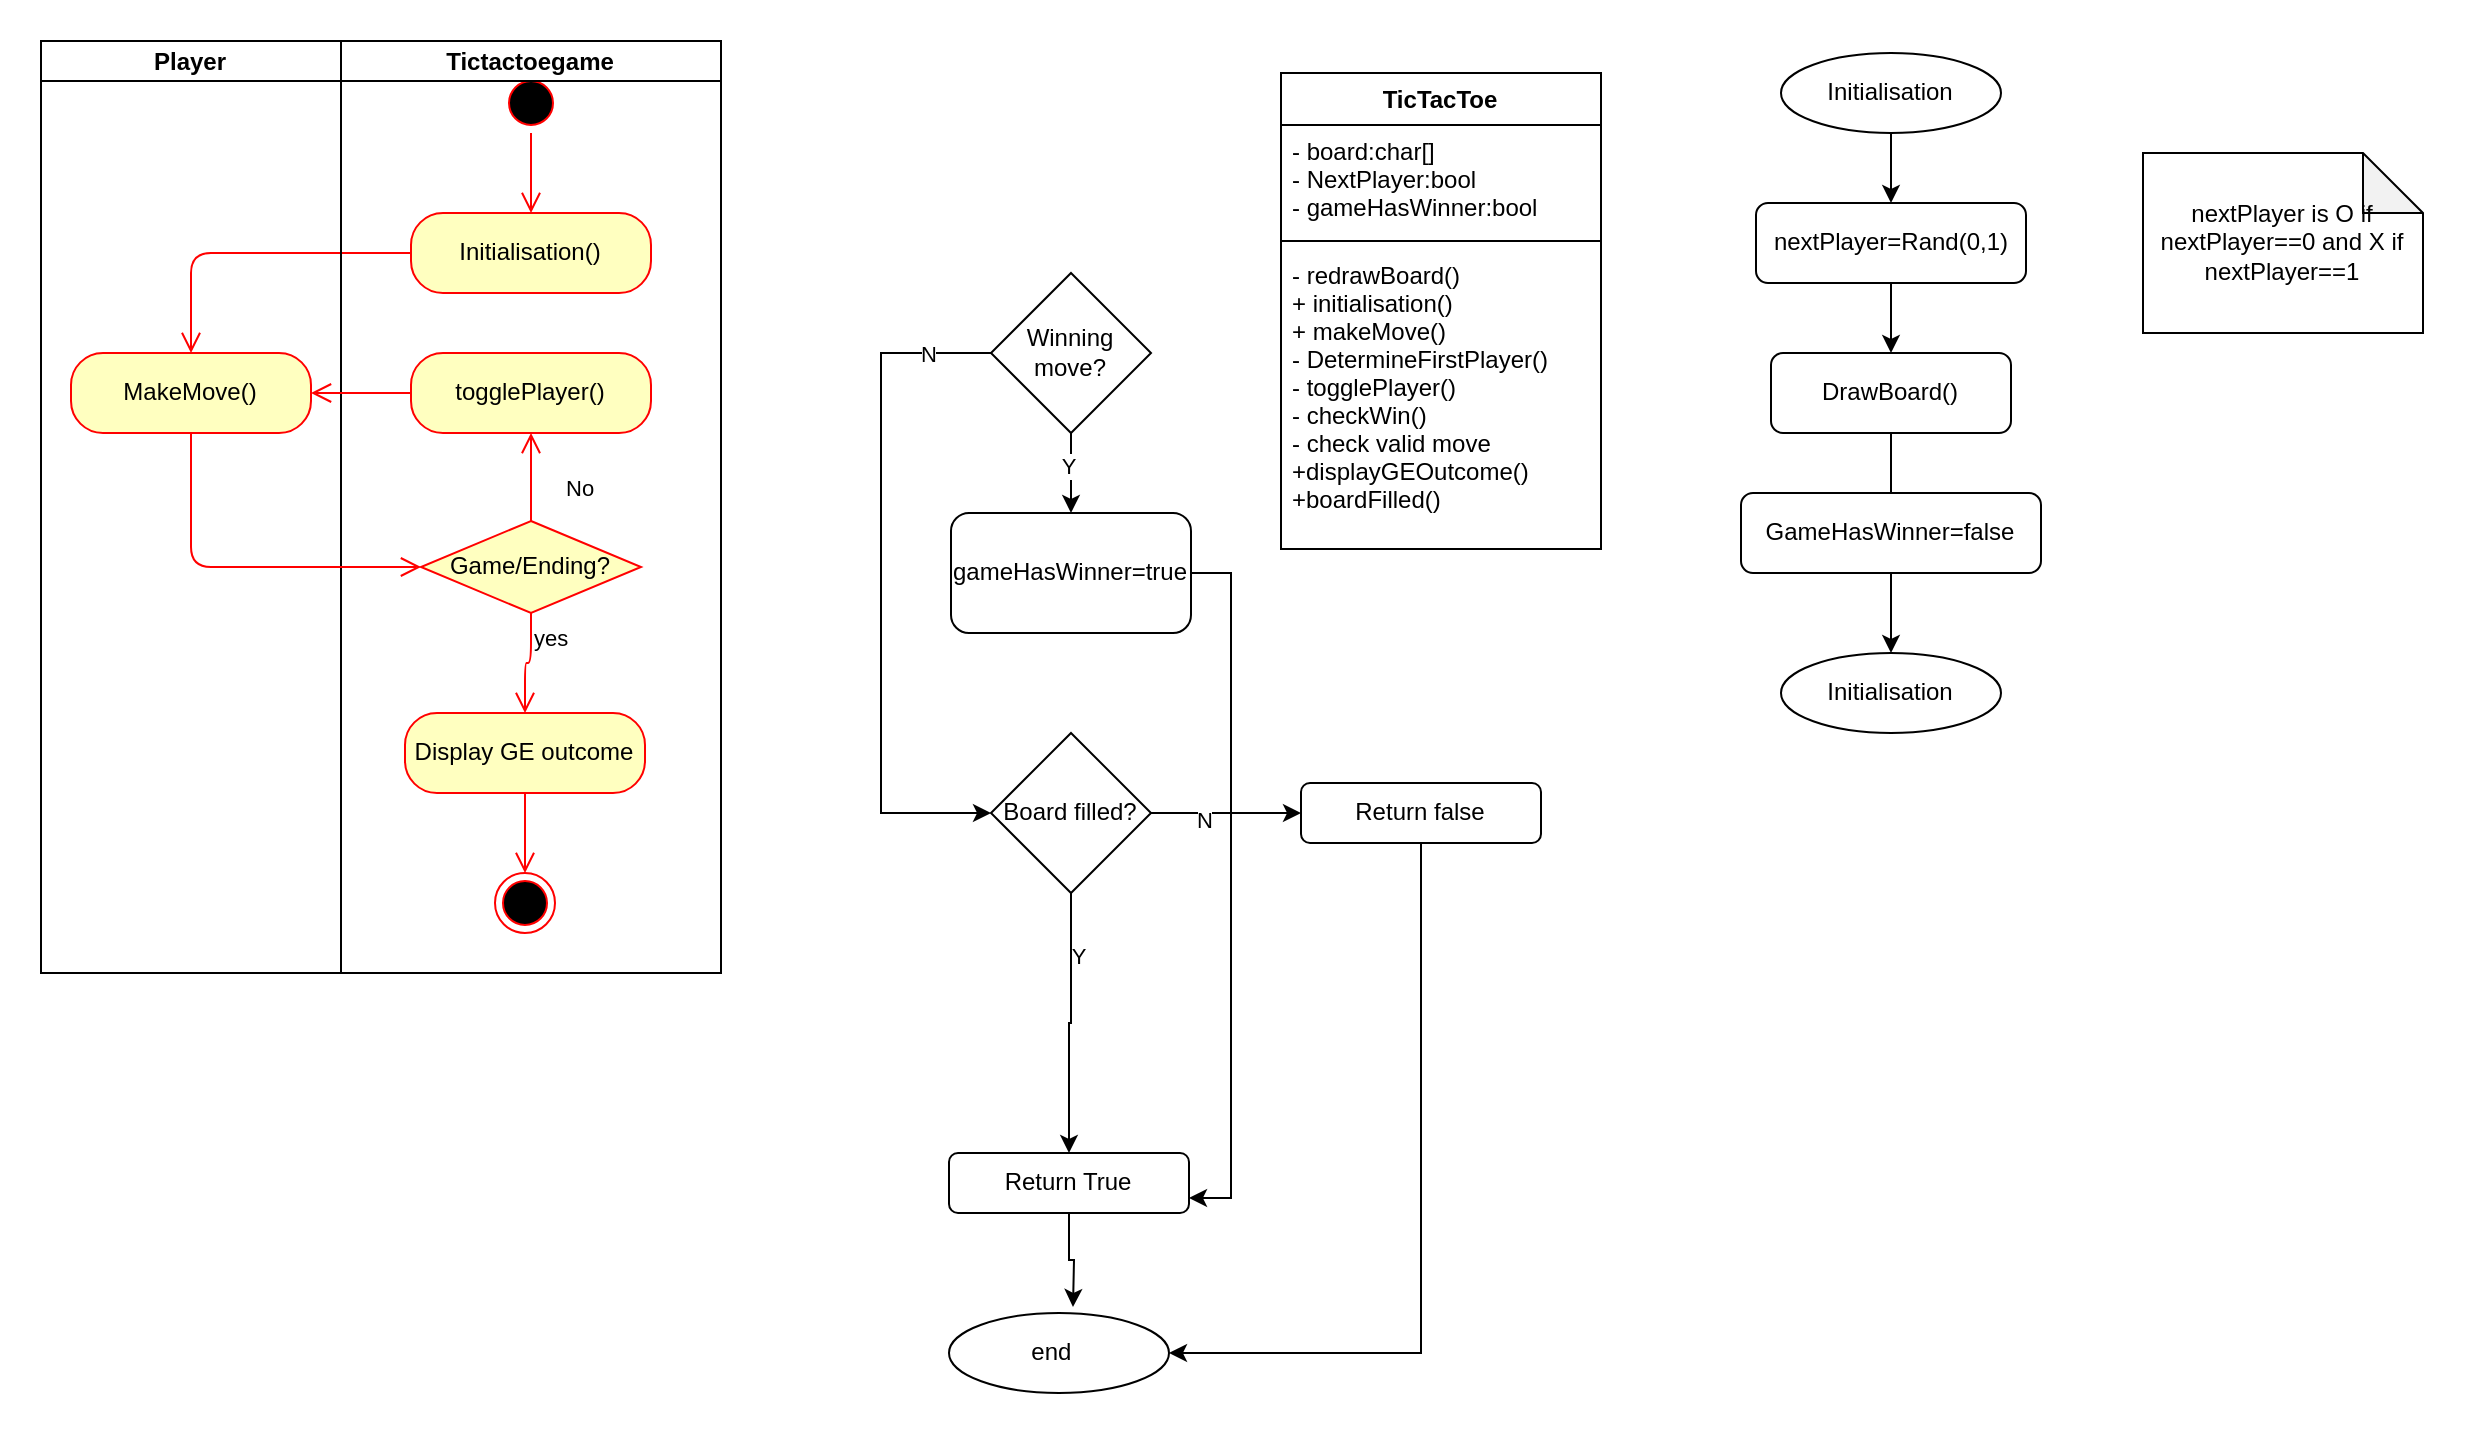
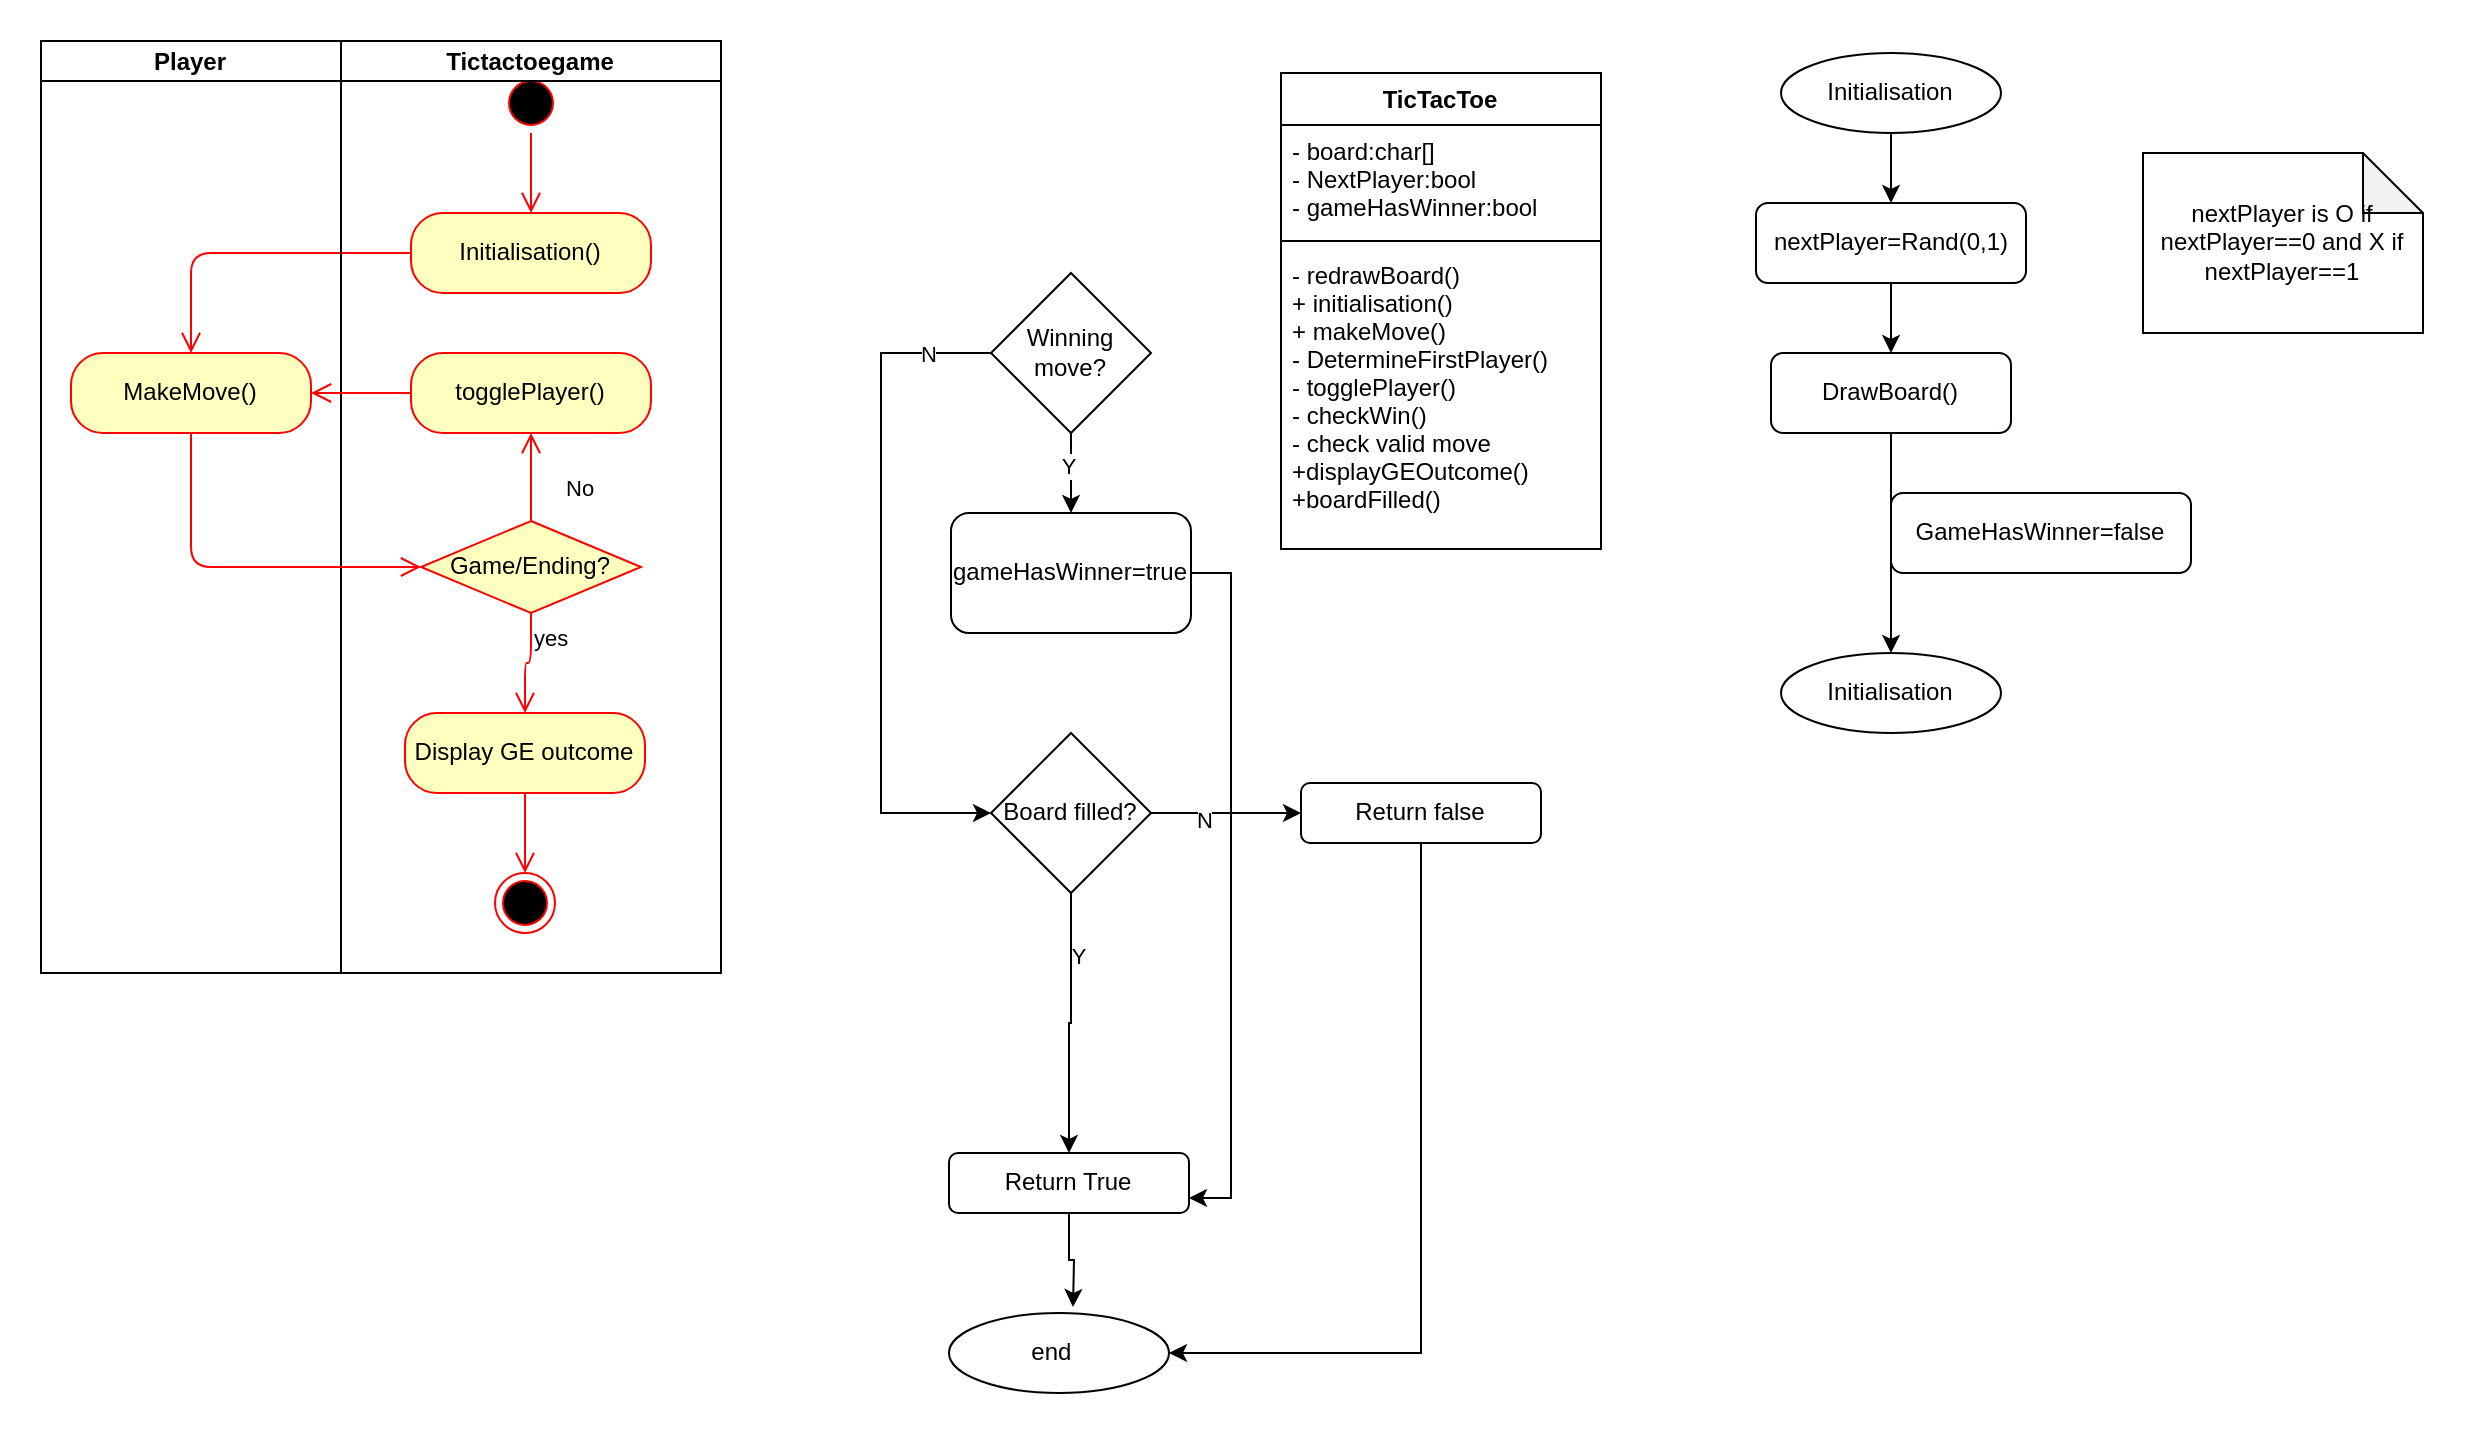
node "GameHasWinner=false": moved (1891, 533) -> (2041, 533)
